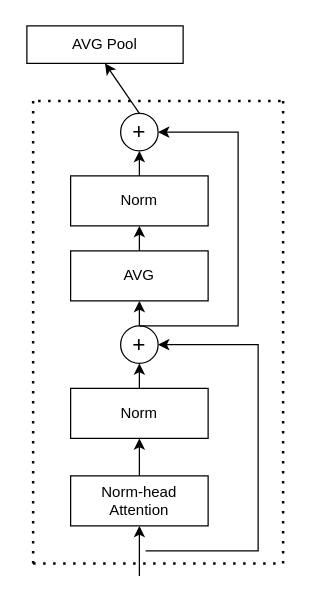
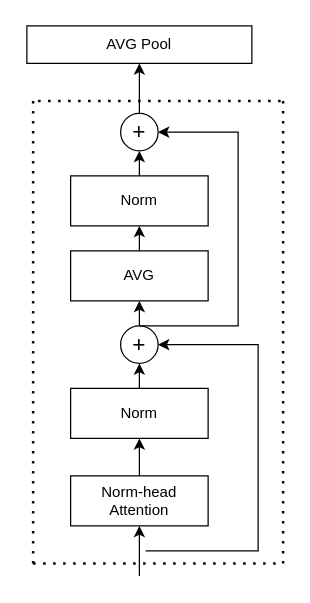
node "AVG Pool": size 156x38 -> 225x38
